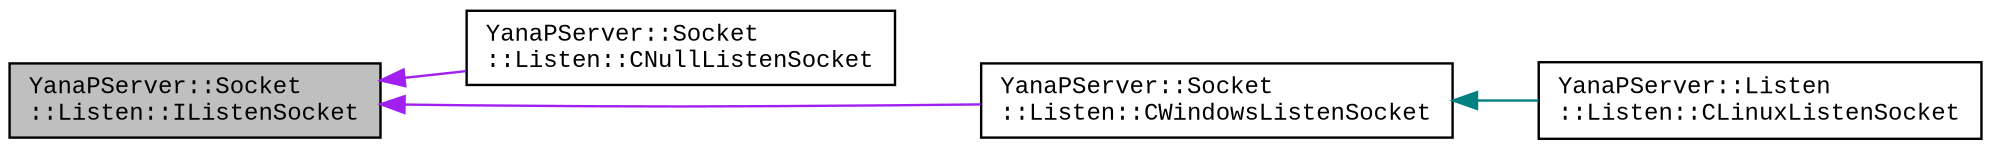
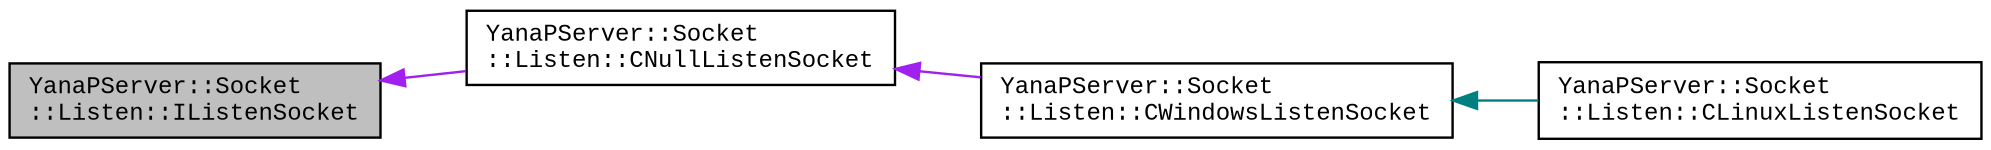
node "YanaPServer::Listen ::Listen::CLinuxListenSocket": label "YanaPServer::Listen ::Listen::CLinuxListenSocket" -> "YanaPServer::Socket ::Listen::CLinuxListenSocket"
edge "YanaPServer::Socket ::Listen::CWindowsListenSocket" -> "YanaPServer::Socket ::Listen::IListenSocket": now "YanaPServer::Socket ::Listen::CWindowsListenSocket" -> "YanaPServer::Socket ::Listen::CNullListenSocket"
